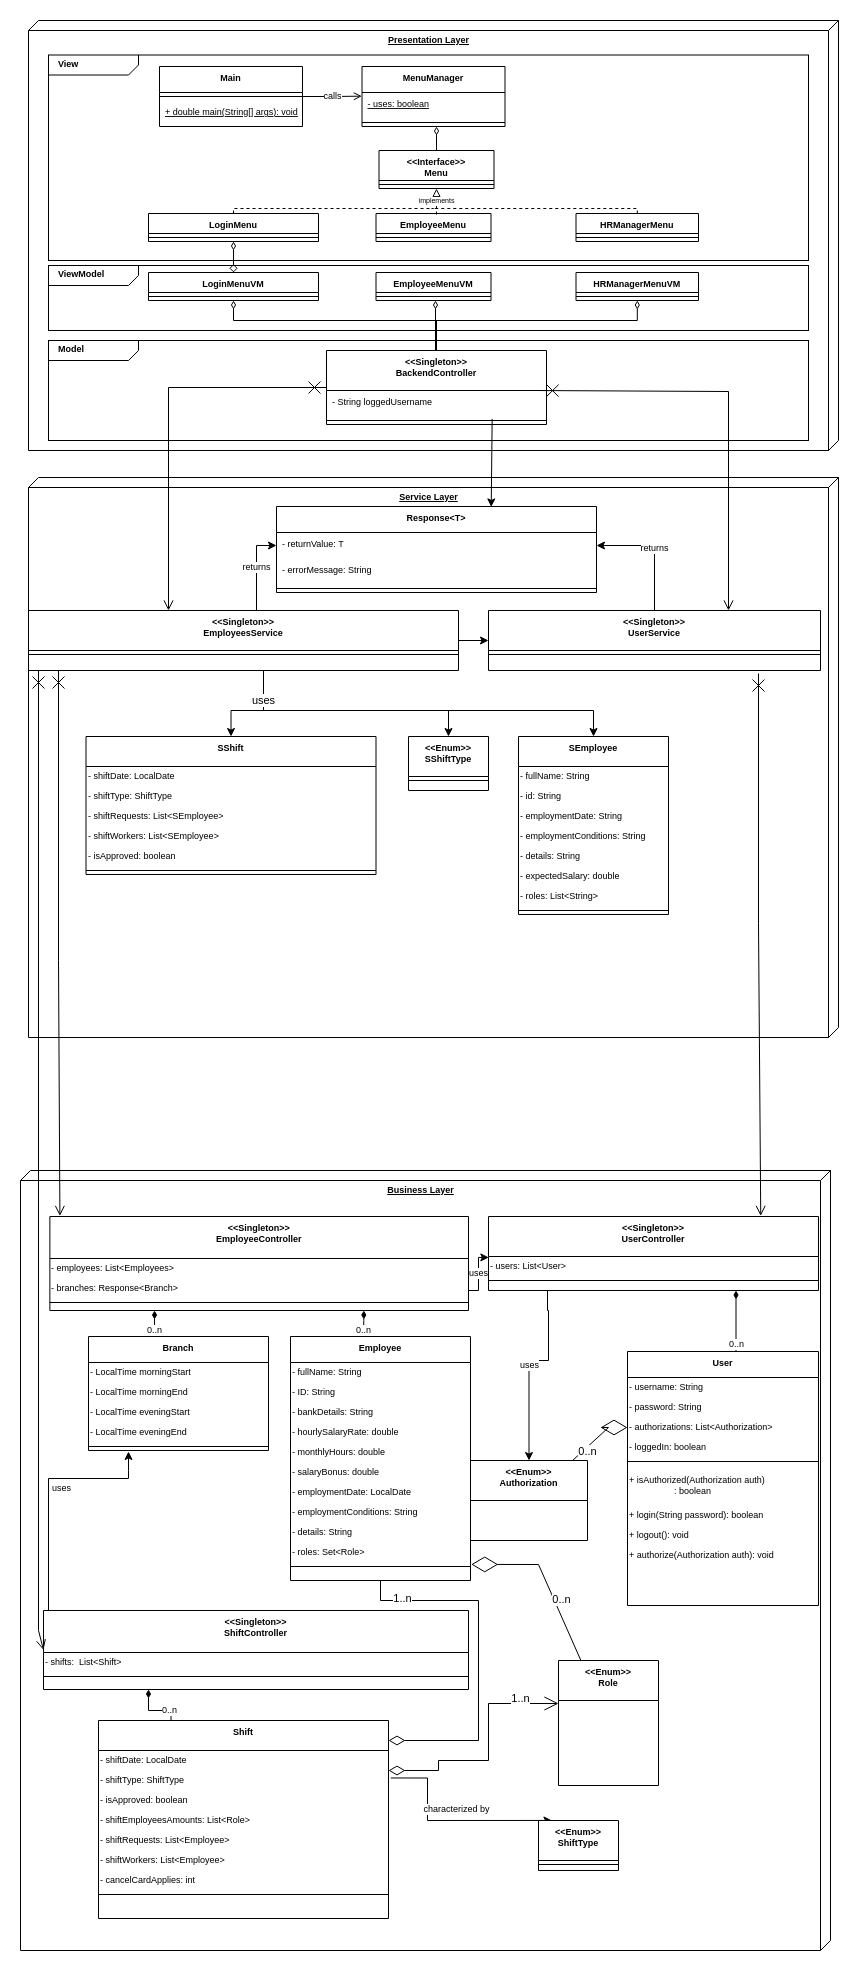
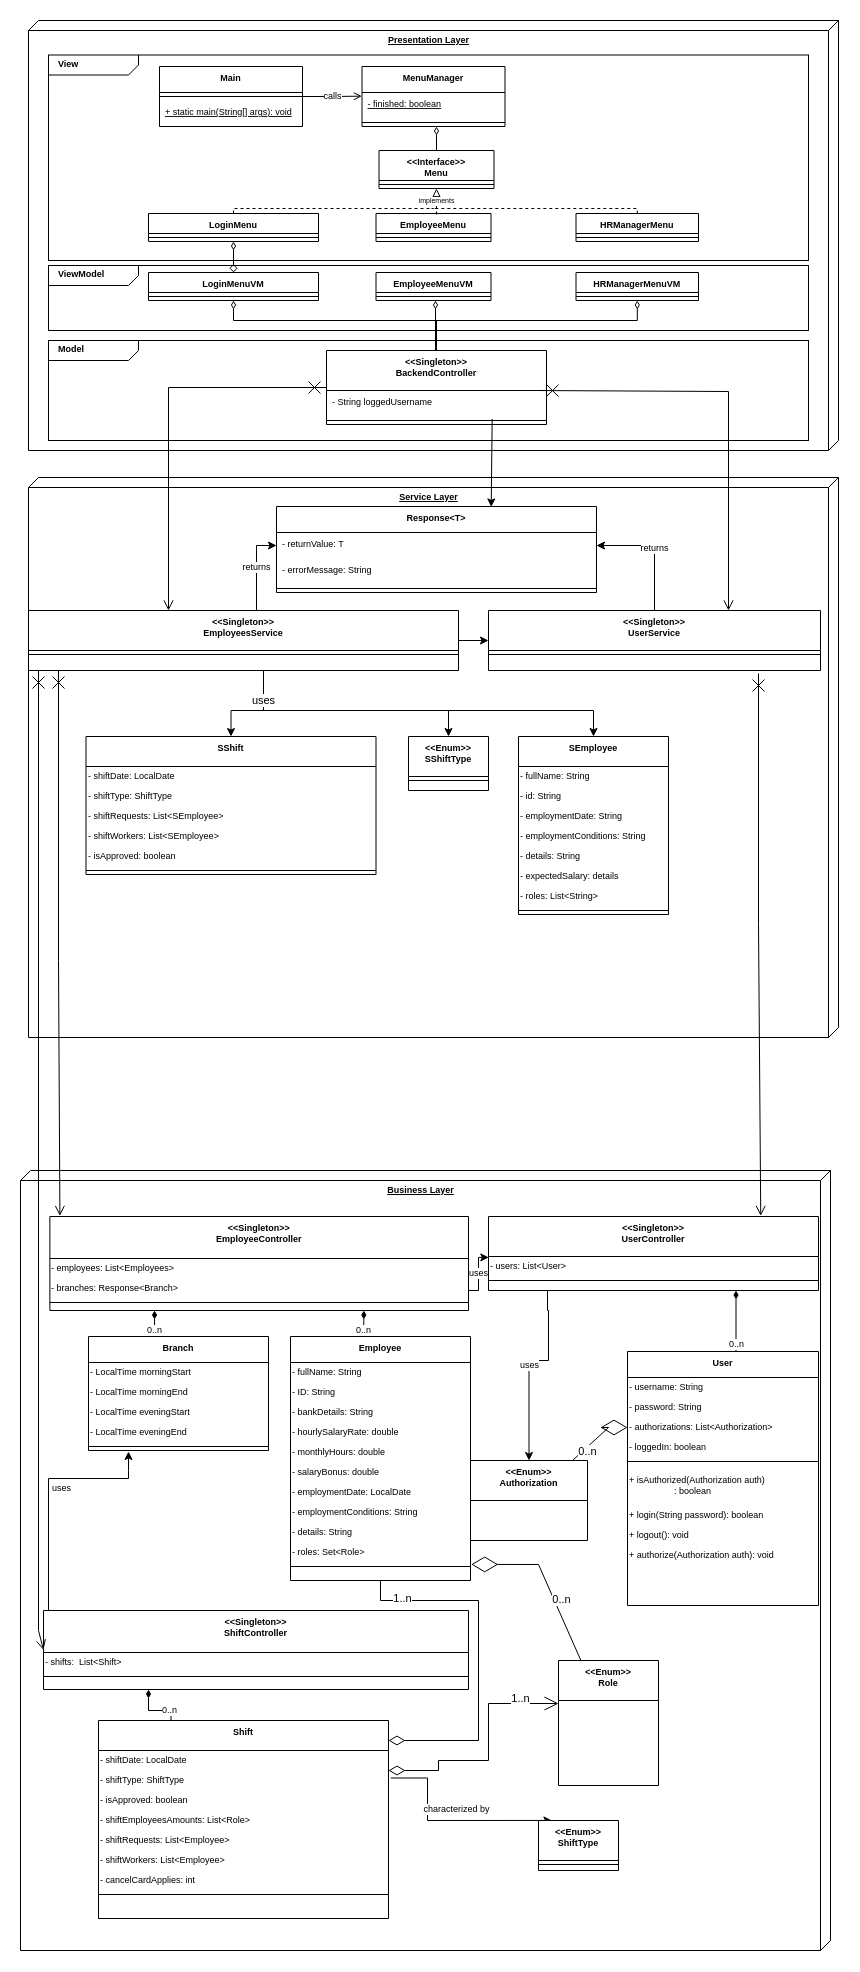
node "- uses: boolean": label "- uses: boolean" -> "- finished: boolean"
node "+ double main(String[] args): void": label "+ double main(String[] args): void" -> "+ static main(String[] args): void"
node "- expectedSalary: double": label "- expectedSalary: double" -> "- expectedSalary: details"
